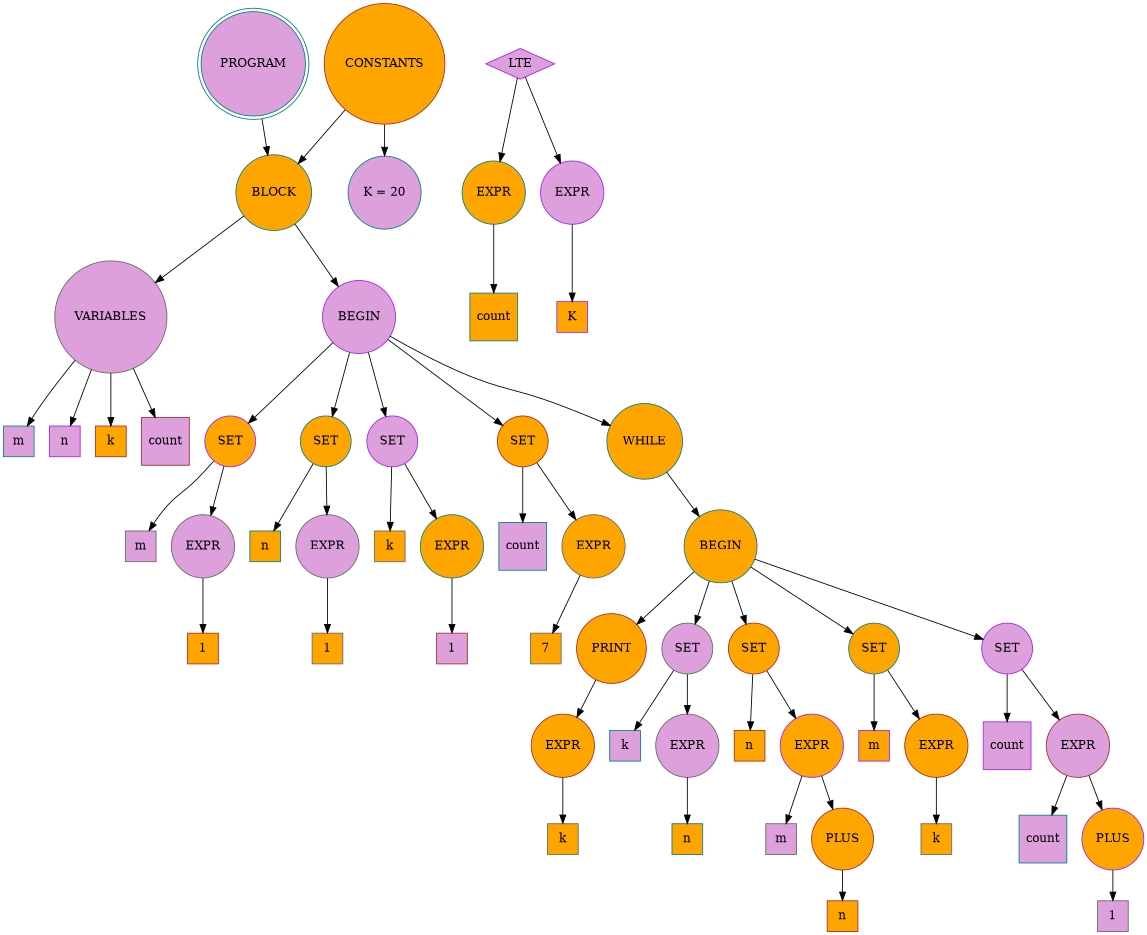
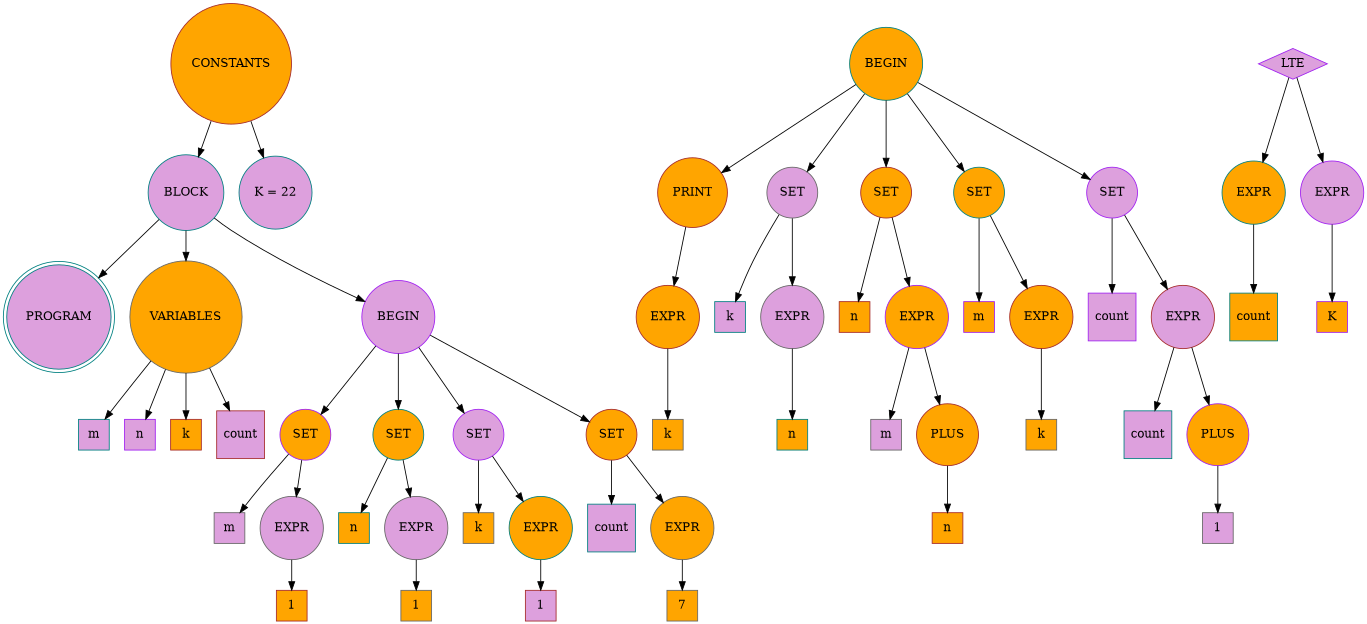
edge "PROGRAM" -> "BLOCK": reversed
node "BLOCK": fillcolor orange -> plum
node "K = 20": label "K = 20" -> "K = 22"
node "VARIABLES": fillcolor plum -> orange
node "WHILE": removed
